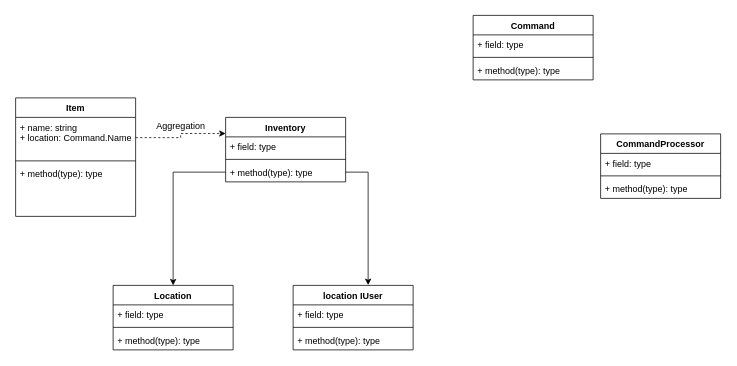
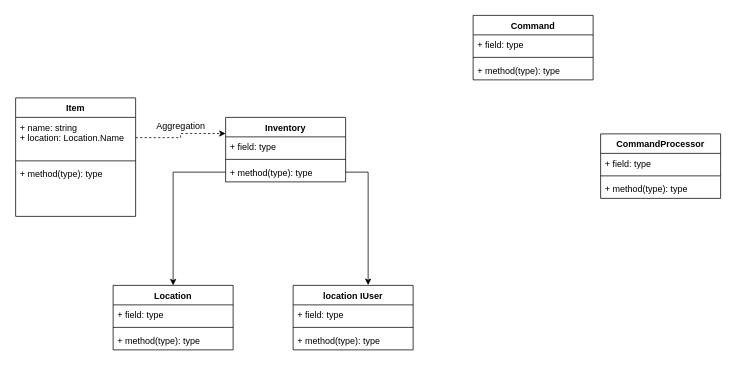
node "+ name: string + location: Command.Name": label "+ name: string + location: Command.Name" -> "+ name: string + location: Location.Name"
